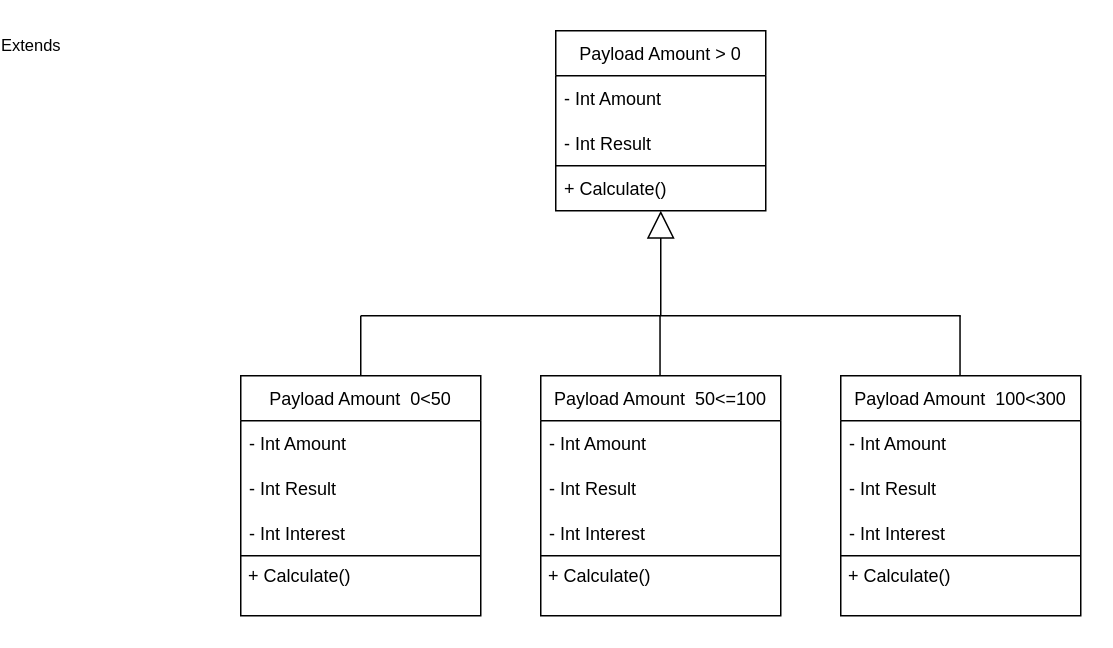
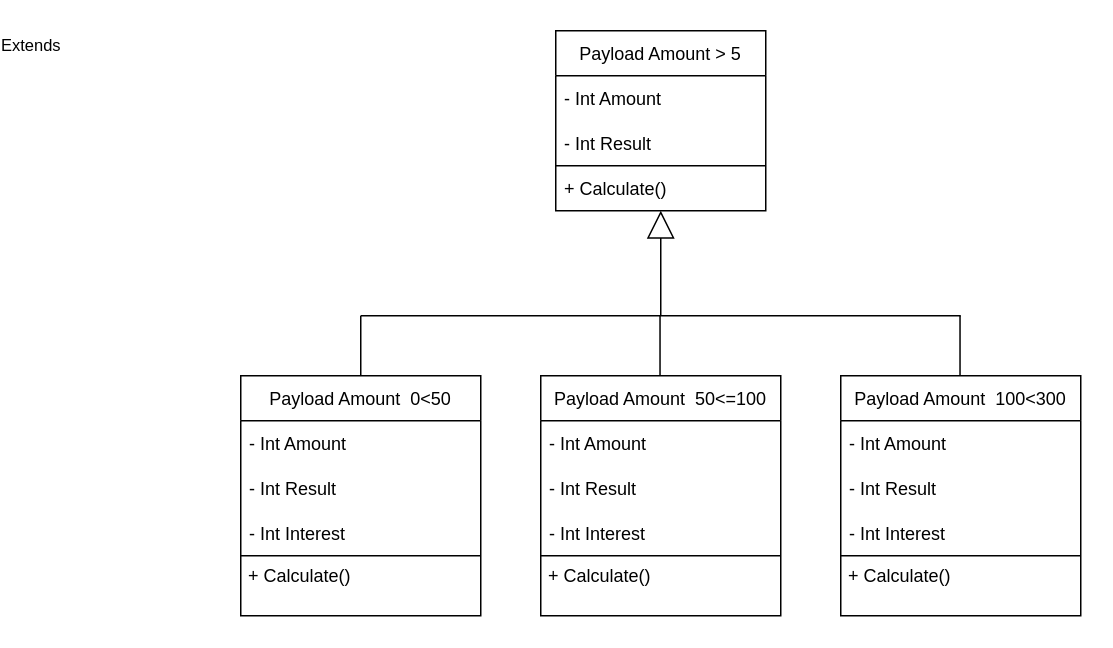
node "Payload Amount > 0": label "Payload Amount > 0" -> "Payload Amount > 5"
